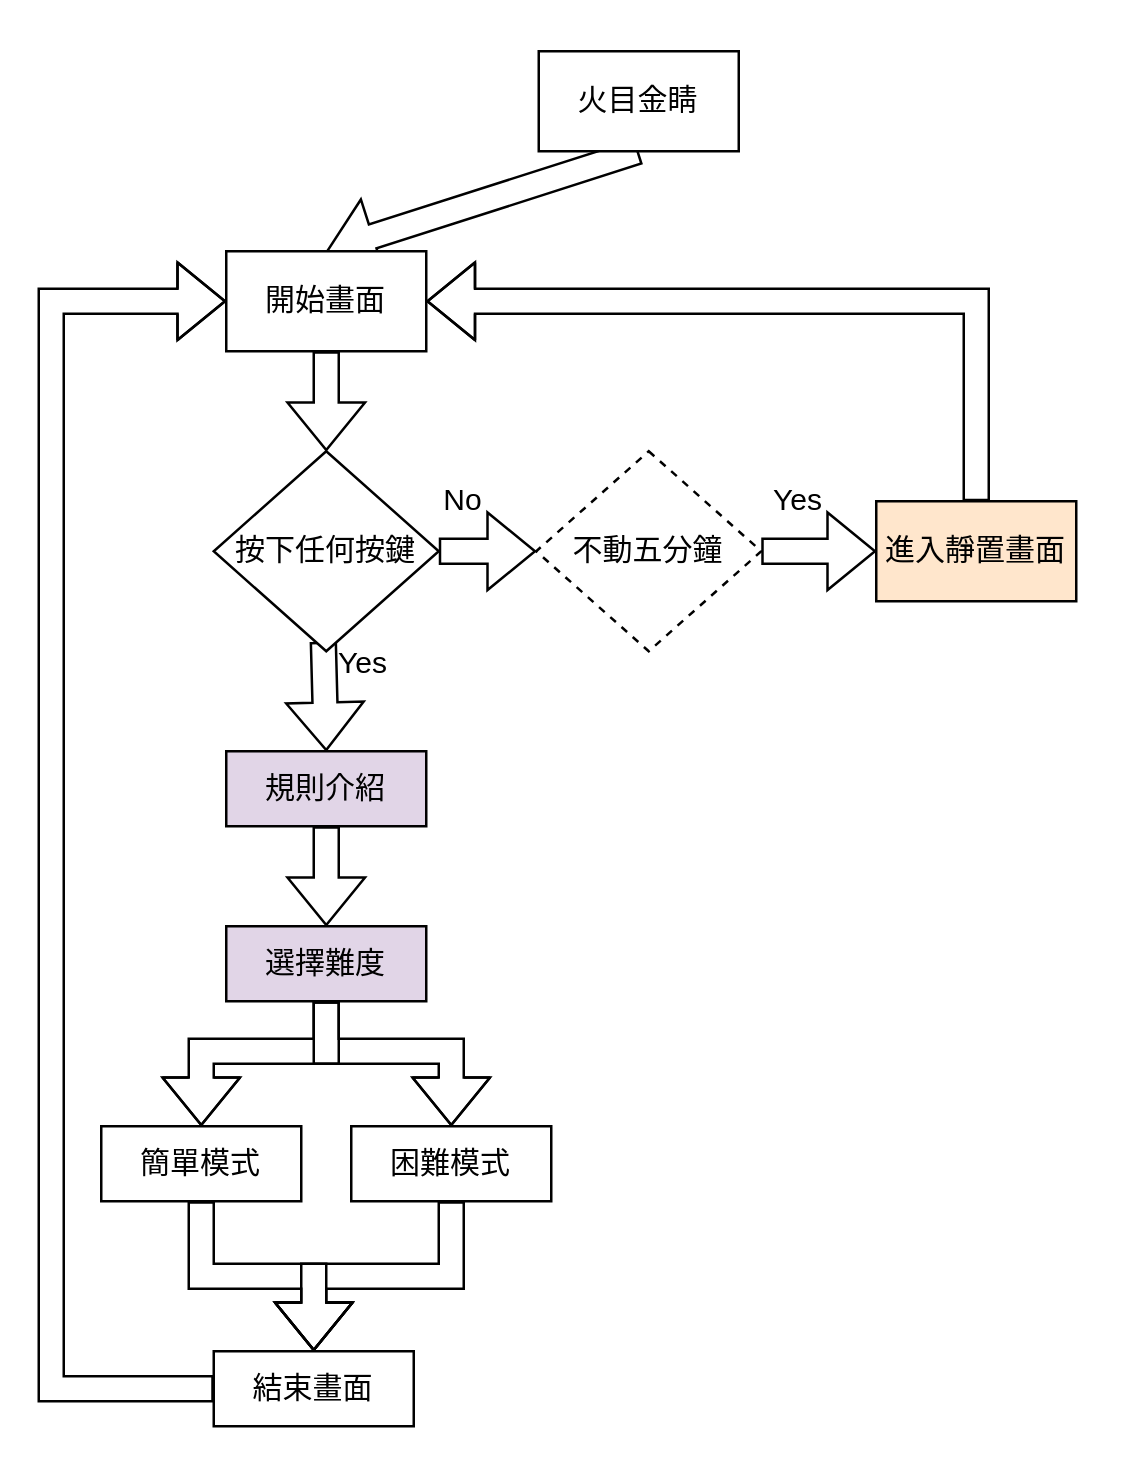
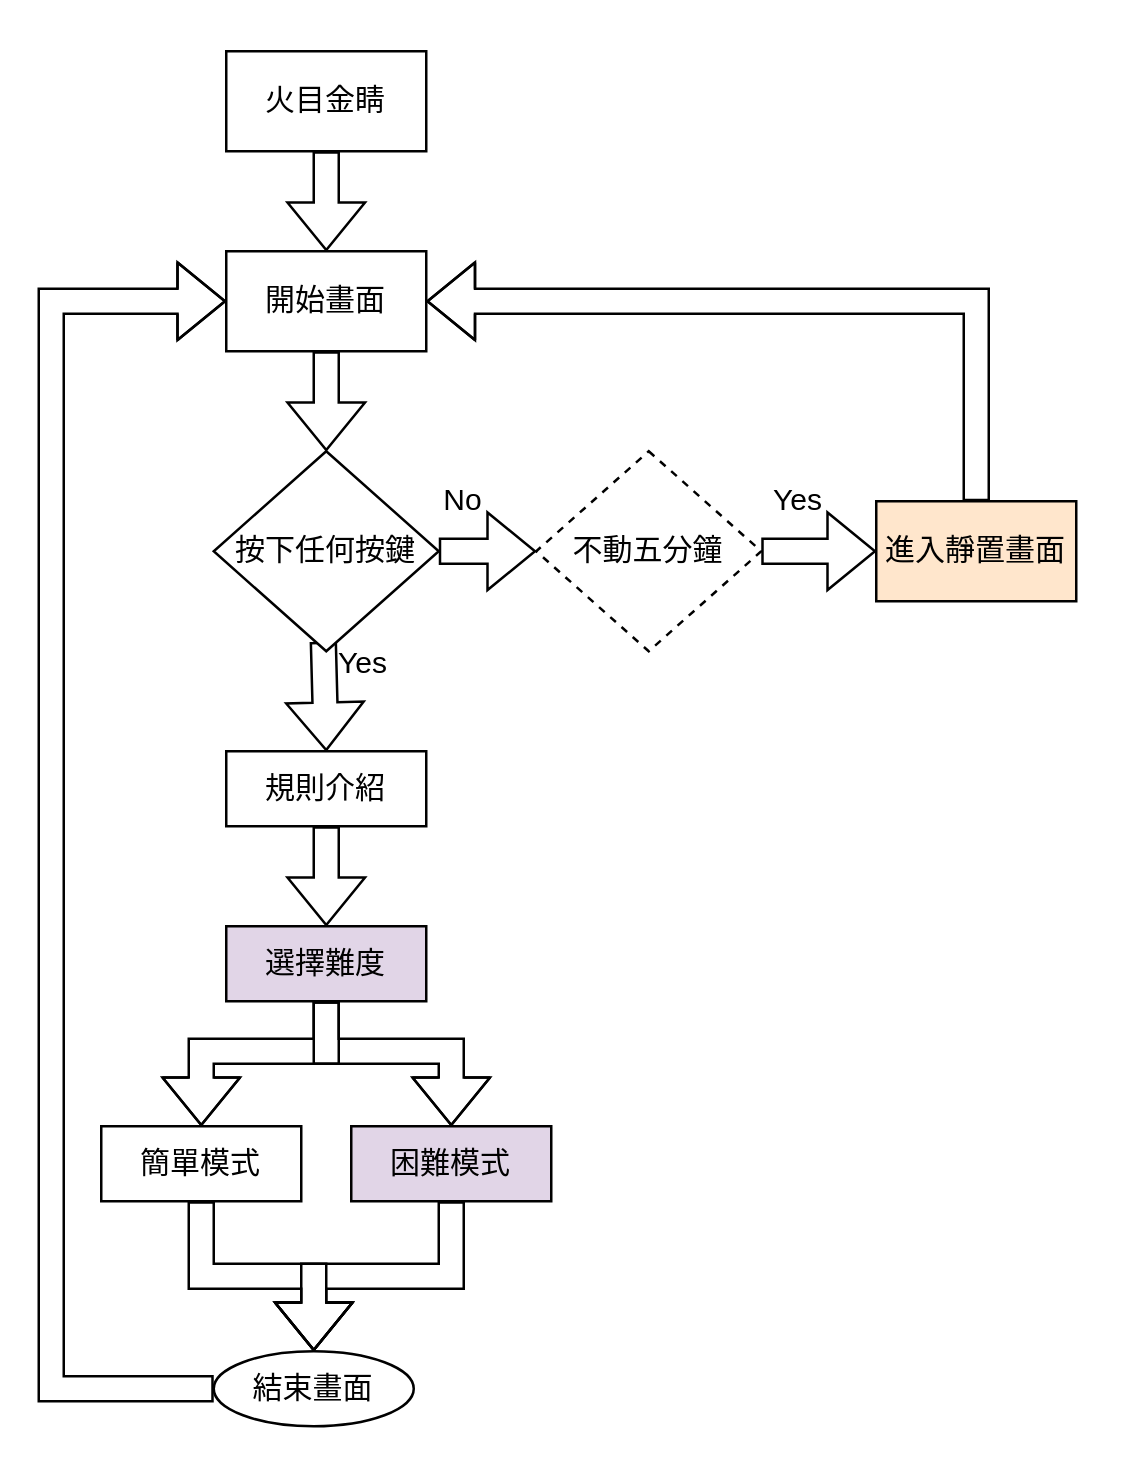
node "火目金睛": moved (639, 101) -> (326, 101)
node "規則介紹": fillcolor #e1d5e7 -> #ffffff
node "困難模式": fillcolor #ffffff -> #e1d5e7
node "結束畫面": shape rectangle -> ellipse
